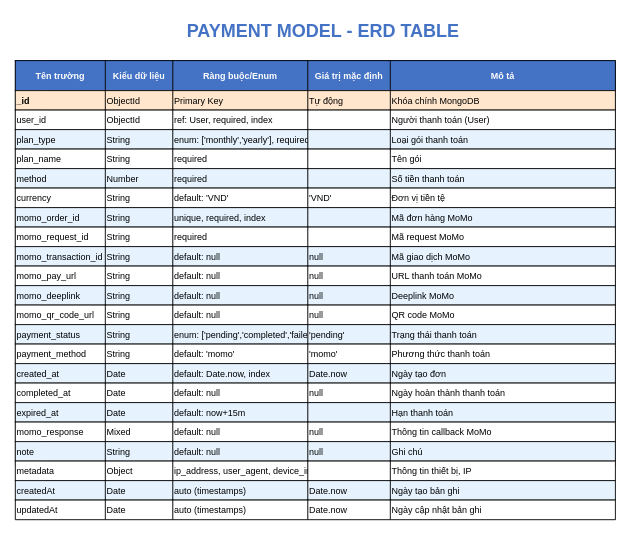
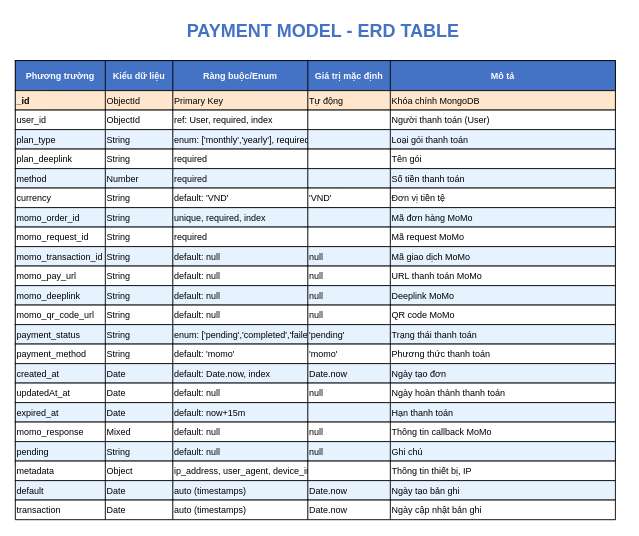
node "Tên trường": label "Tên trường" -> "Phương trường"
node "plan_name": label "plan_name" -> "plan_deeplink"
node "completed_at": label "completed_at" -> "updatedAt_at"
node "note": label "note" -> "pending"
node "createdAt": label "createdAt" -> "default"
node "updatedAt": label "updatedAt" -> "transaction"
